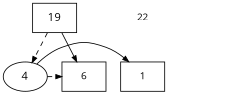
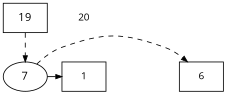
node "22": label "22" -> "20"
edge "19" -> "6": removed
node "4": label "4" -> "7"
